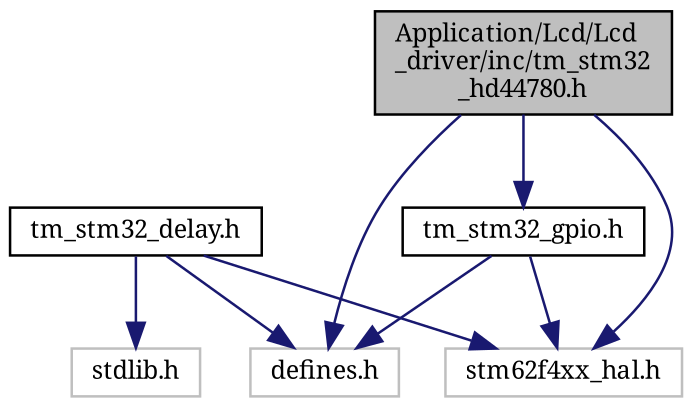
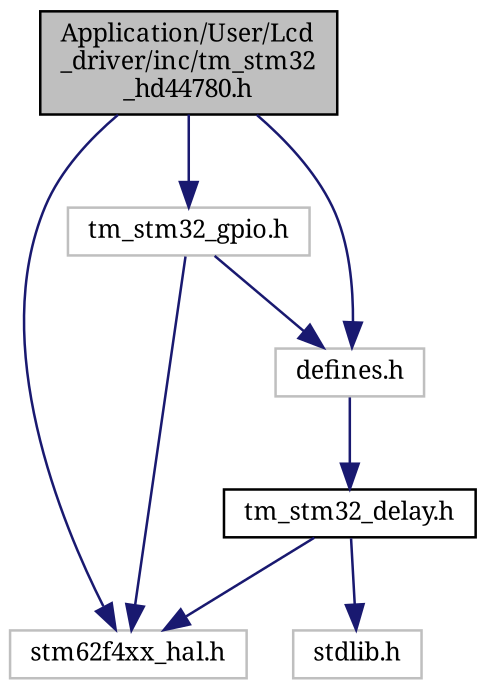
node "Application/Lcd/Lcd _driver/inc/tm_stm32 _hd44780.h": label "Application/Lcd/Lcd _driver/inc/tm_stm32 _hd44780.h" -> "Application/User/Lcd _driver/inc/tm_stm32 _hd44780.h"
node "tm_stm32_gpio.h": color black -> grey75
edge "tm_stm32_delay.h" -> "defines.h": reversed
